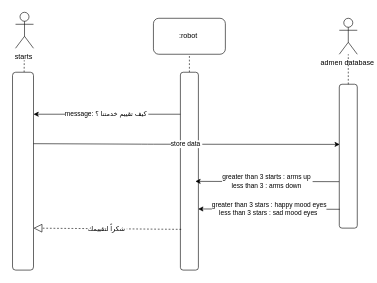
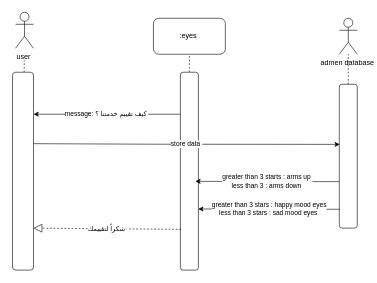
node ":robot": label ":robot" -> ":eyes"
node "starts": label "starts" -> "user"
